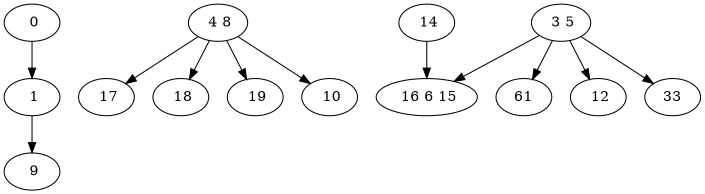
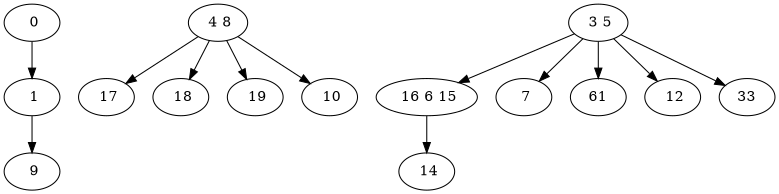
edge "14" -> "16 6 15": reversed
node "7": added
